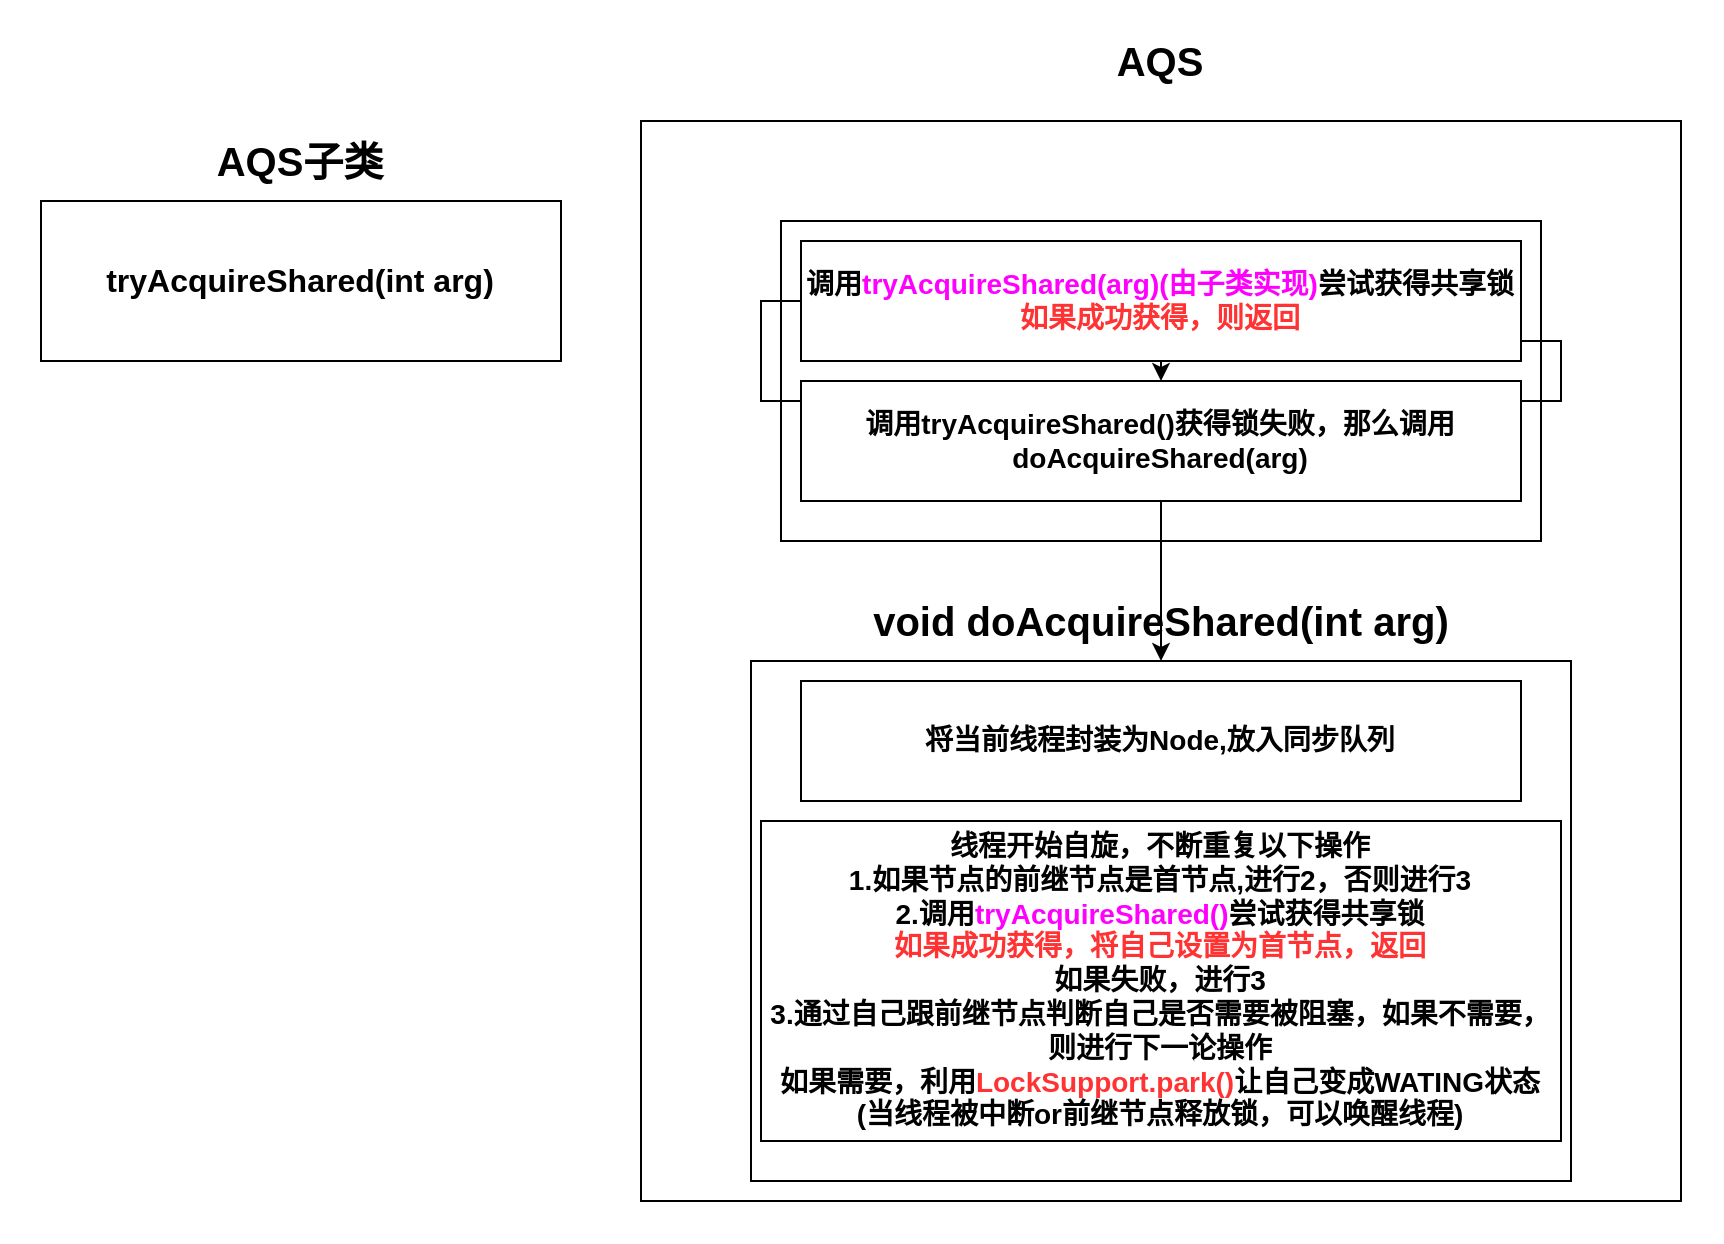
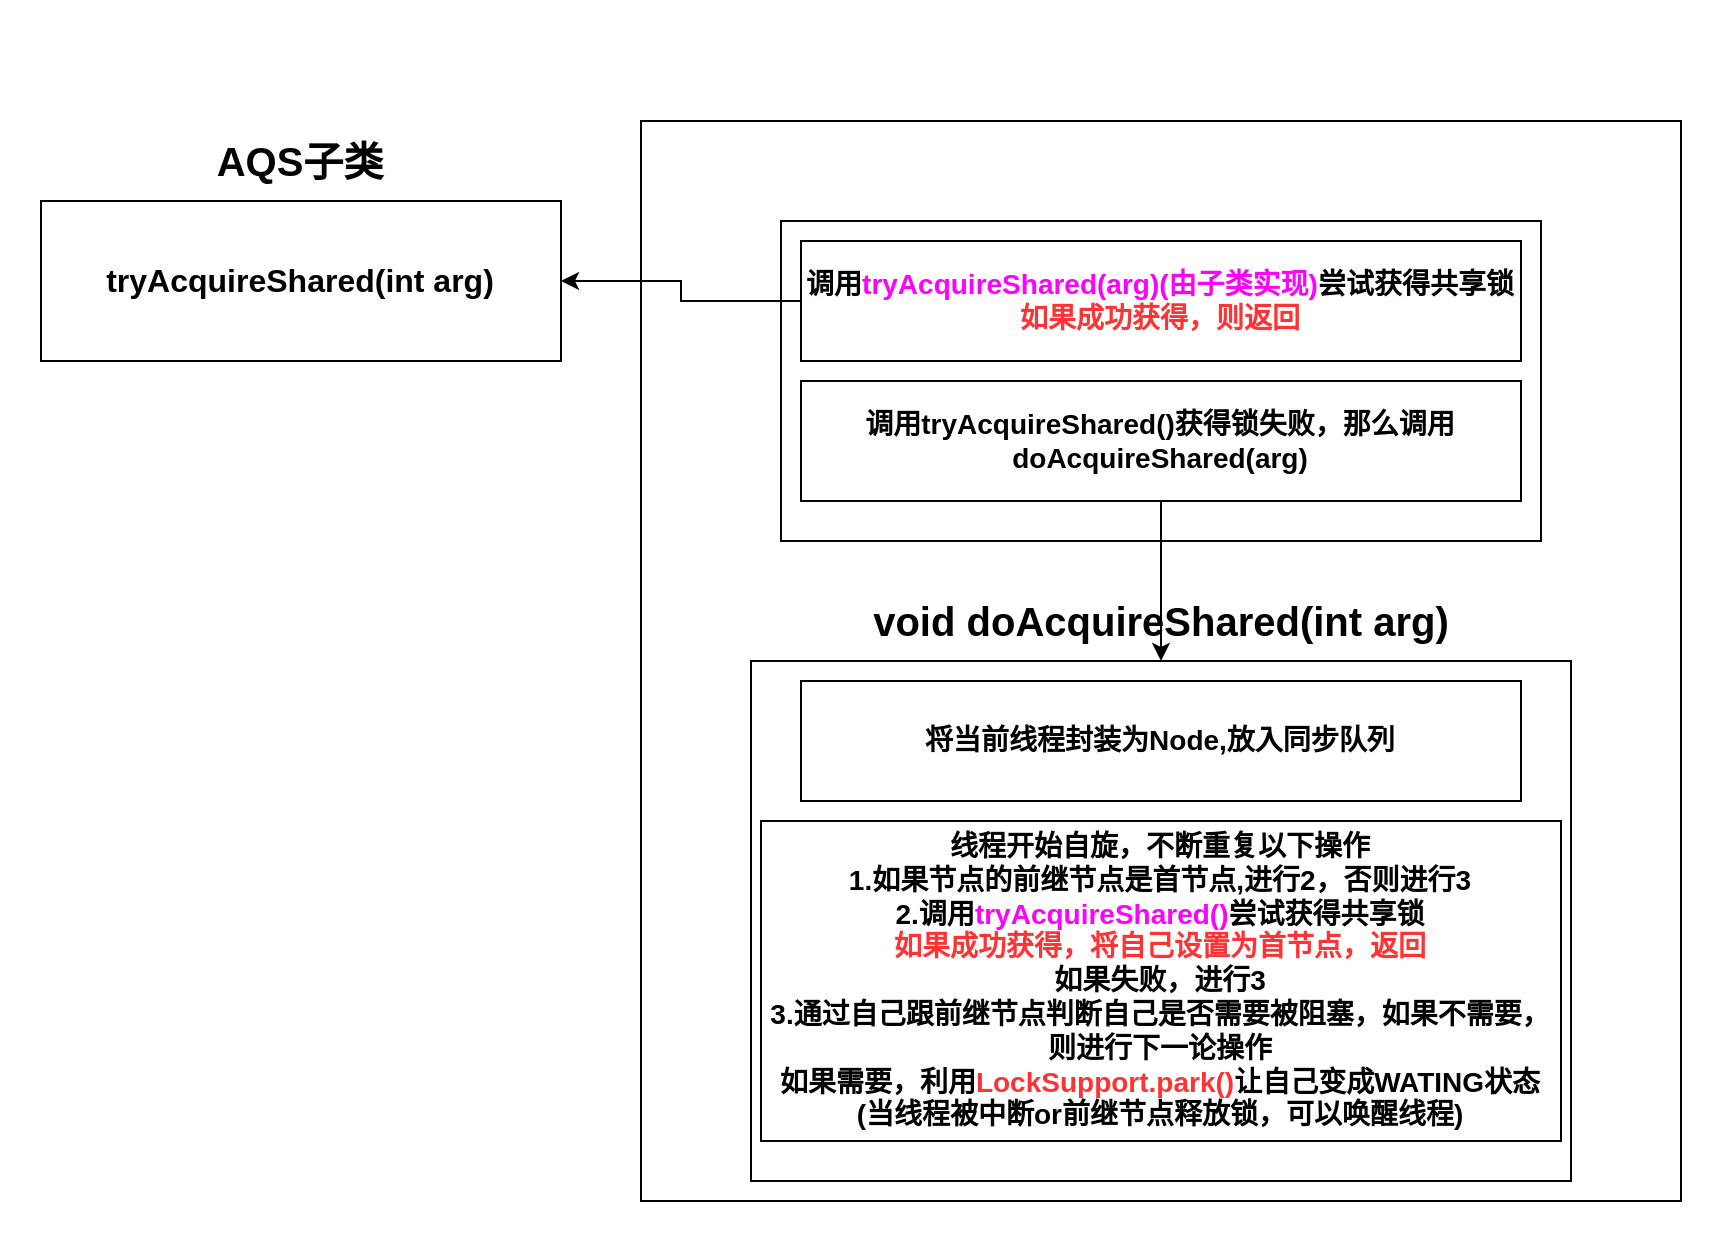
node "AQS": removed
edge "调用tryAcquireShared(arg)(由子类实现)尝试获得共享锁 如果成功获得，则返回" -> "调用tryAcquireShared()获得锁失败，那么调用doAcquireShared(arg)": now "调用tryAcquireShared(arg)(由子类实现)尝试获得共享锁 如果成功获得，则返回" -> "tryAcquireShared(int arg)"
